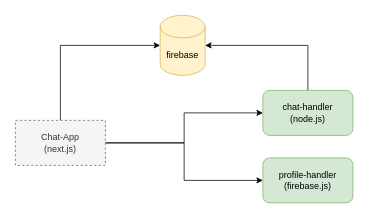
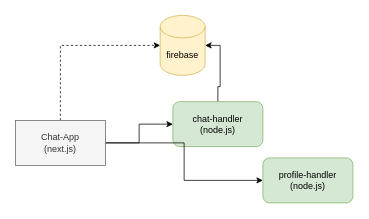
edge "Chat-App (next.js)" -> "firebase": style solid -> dashed
node "chat-handler (node.js)": moved (308, 113) -> (218, 124)
node "Chat-App (next.js)": style dashed -> solid
node "profile-handler (firebase.js)": label "profile-handler (firebase.js)" -> "profile-handler (node.js)"
